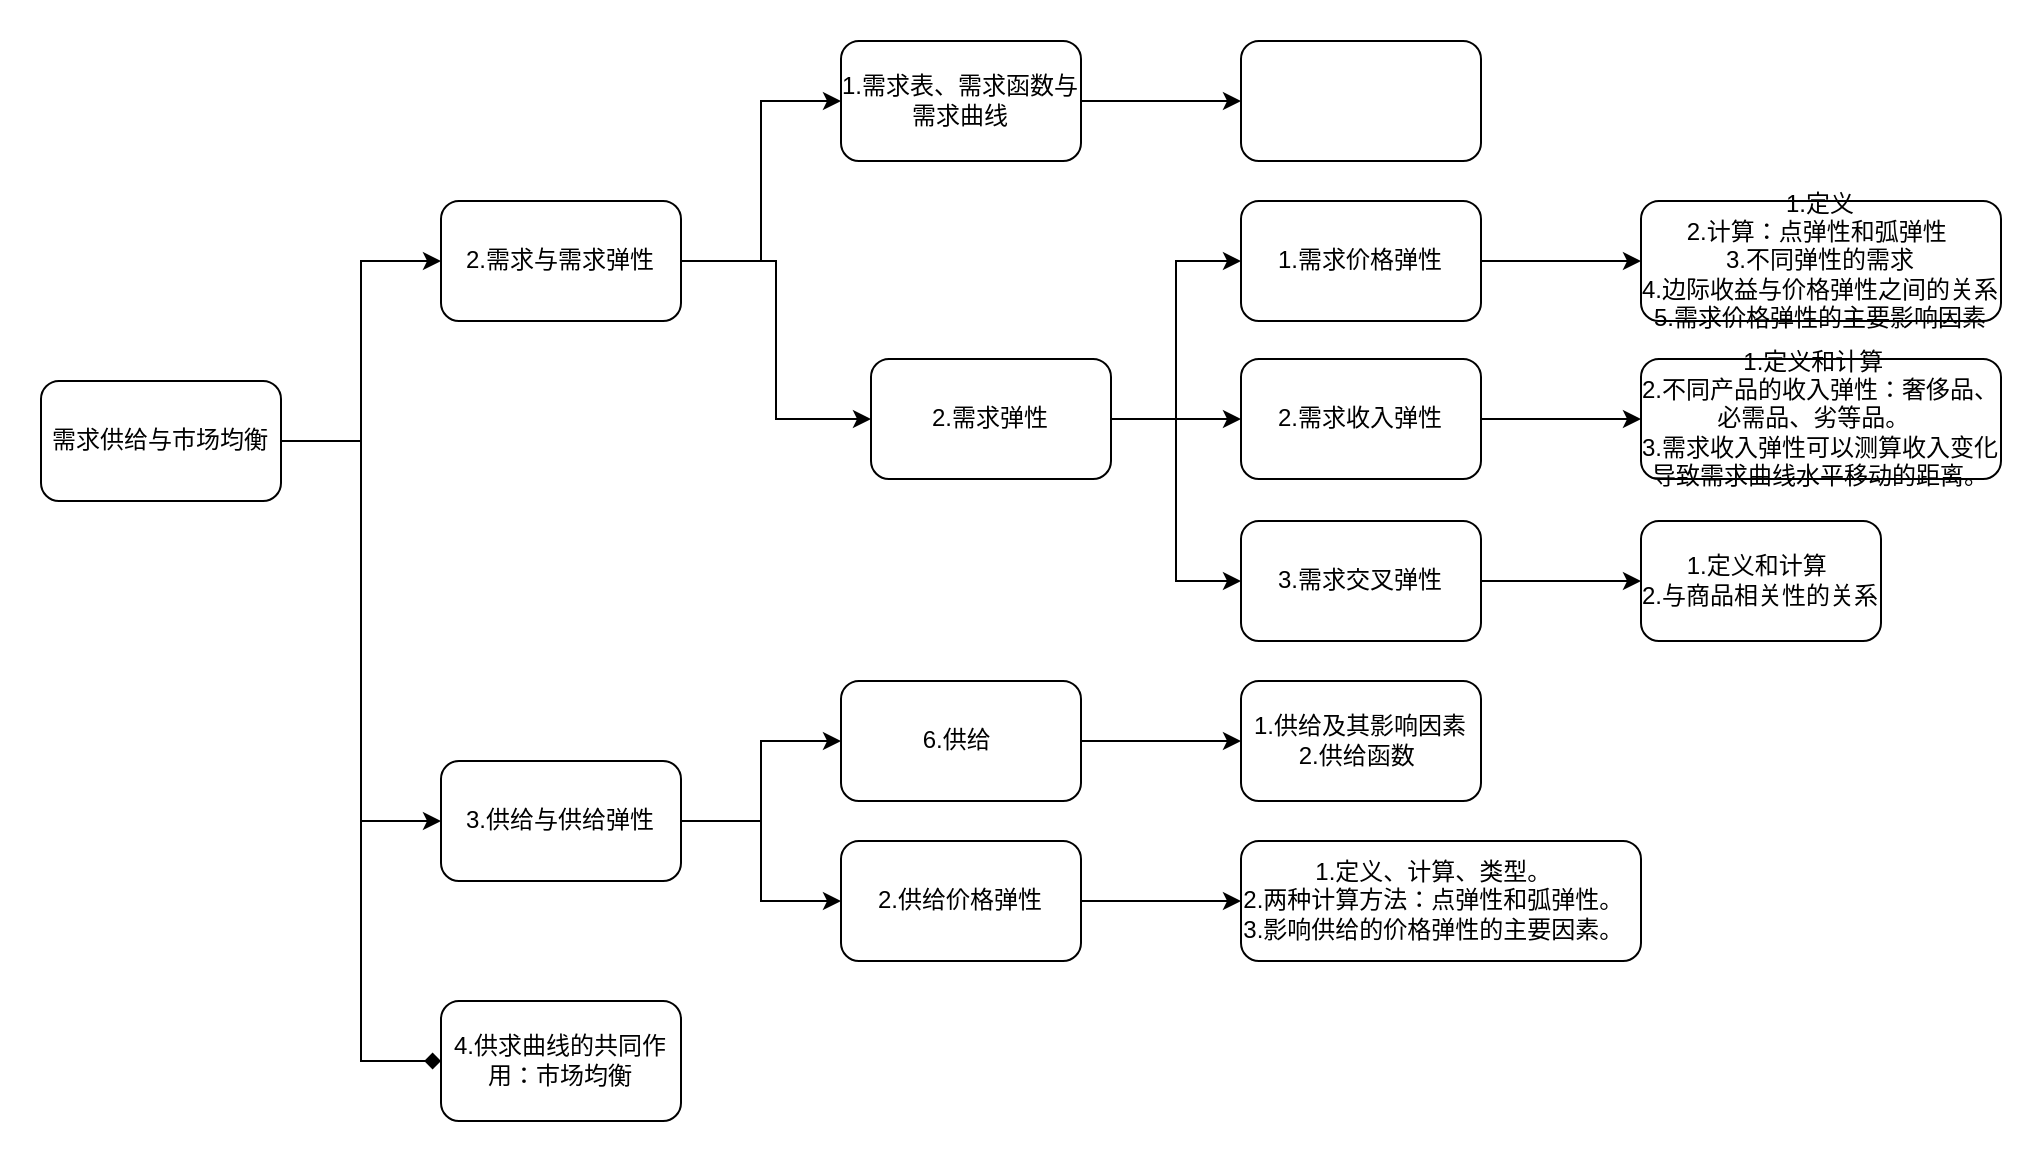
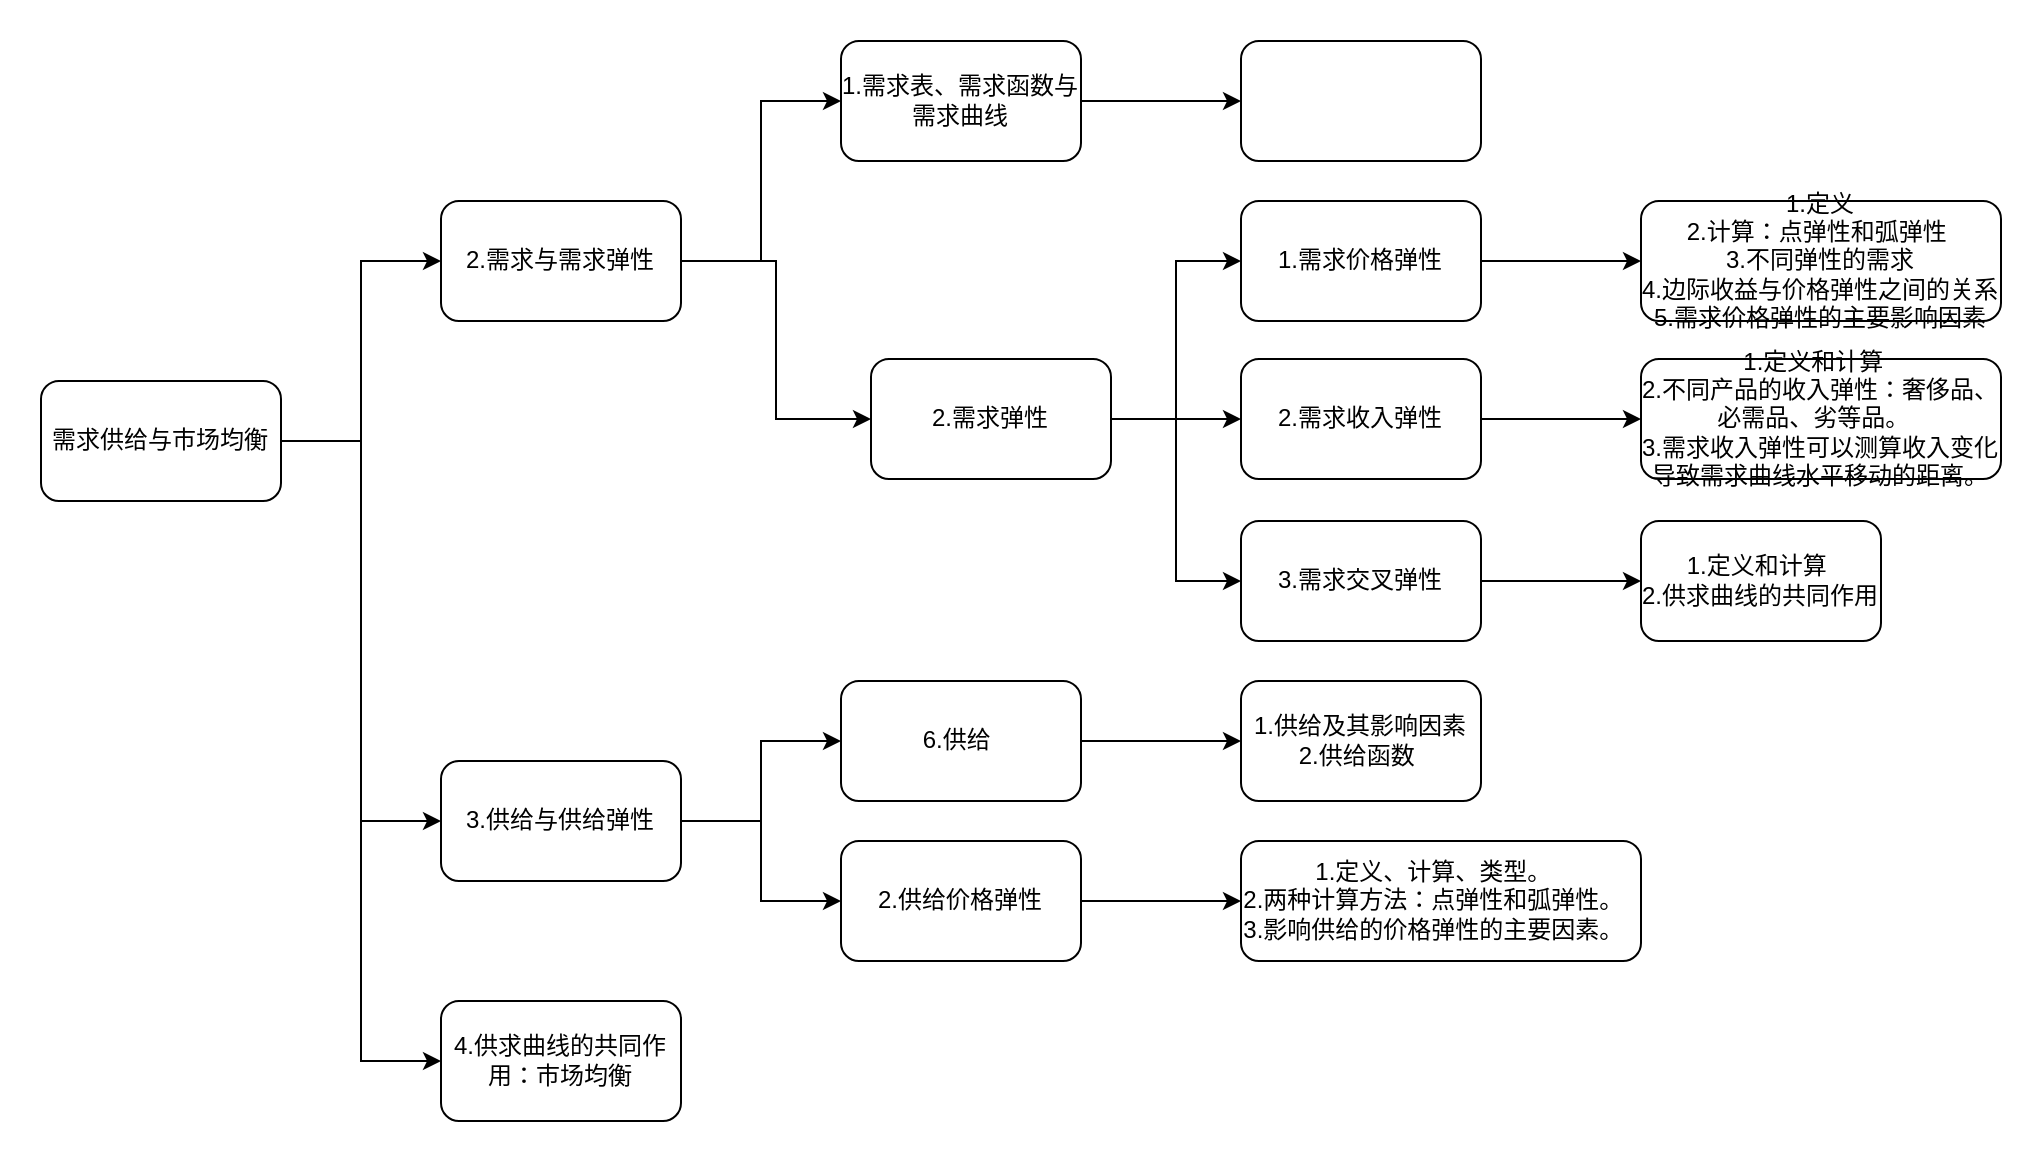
node "1.定义和计算 2.与商品相关性的关系": label "1.定义和计算 2.与商品相关性的关系" -> "1.定义和计算 2.供求曲线的共同作用"
edge "需求供给与市场均衡" -> "4.供求曲线的共同作用：市场均衡": arrowhead diamond -> classic
